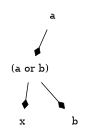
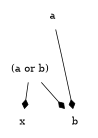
edge "a" -> "(a or b)": now "a" -> "b"
